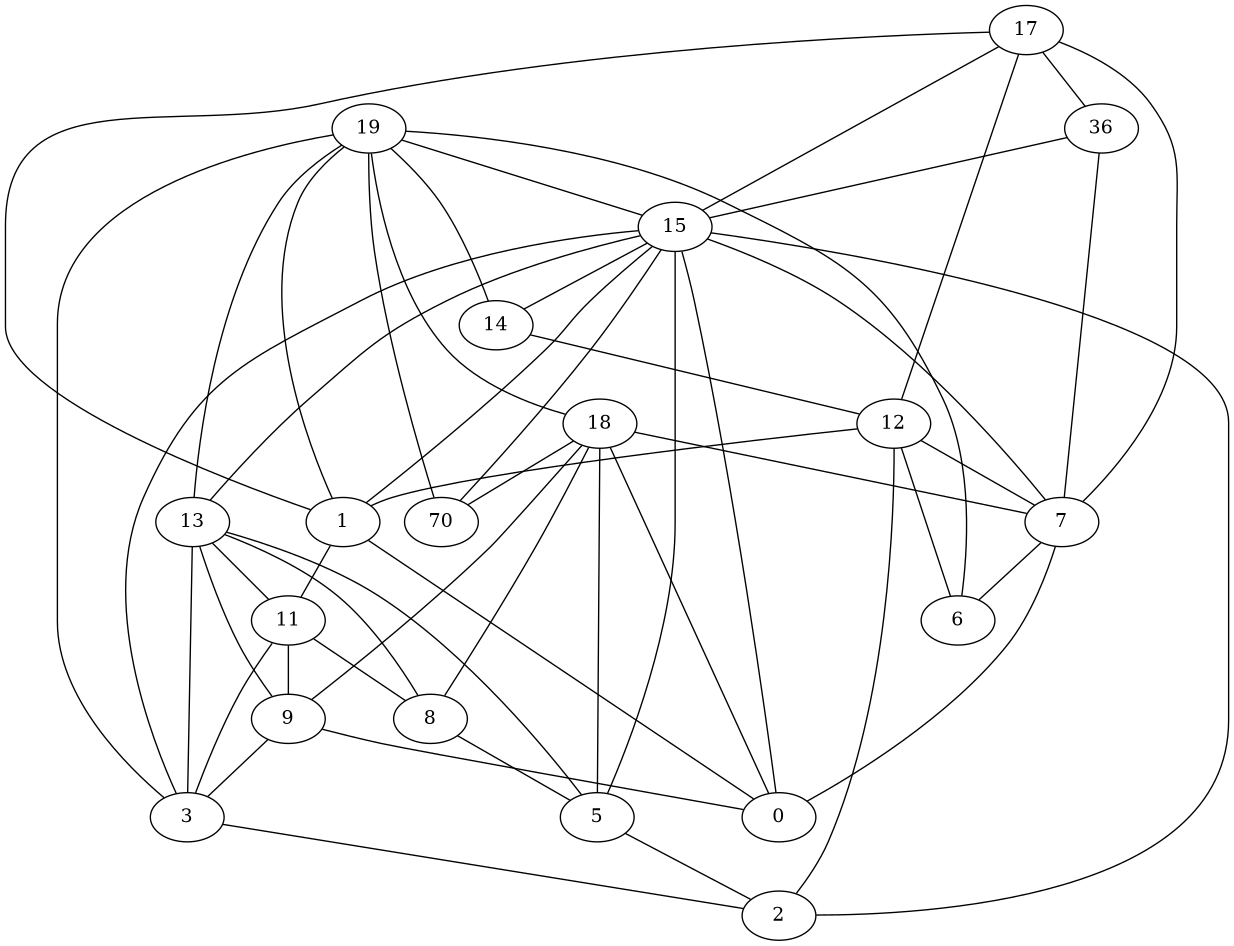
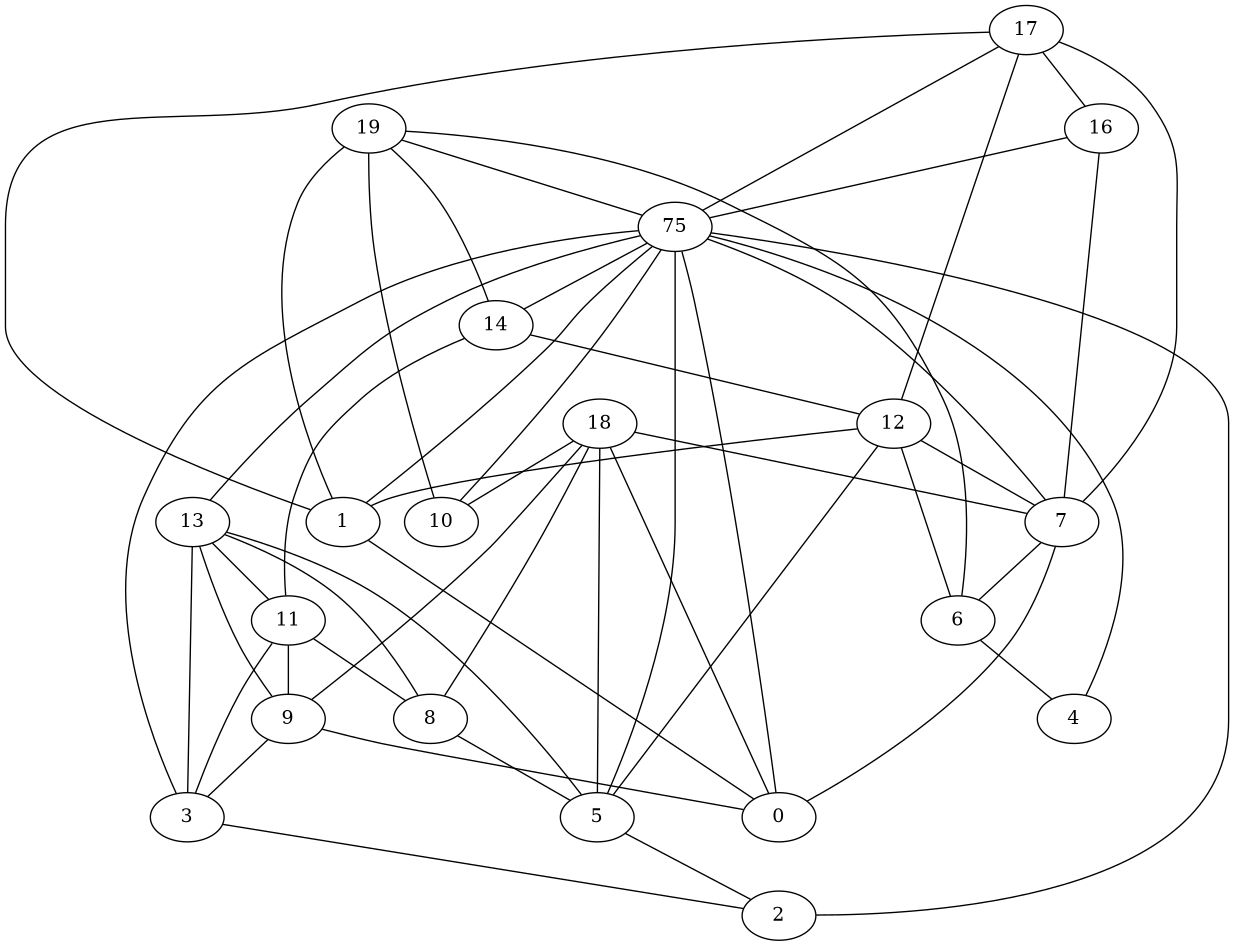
node "36": label "36" -> "16"
node "15": label "15" -> "75"
edge "19" -- "13": removed
edge "19" -- "18": removed
edge "19" -- "3": removed
node "70": label "70" -> "10"
edge "1" -- "11": now "14" -- "11"
edge "12" -- "2": now "12" -- "5"
node "4": added
